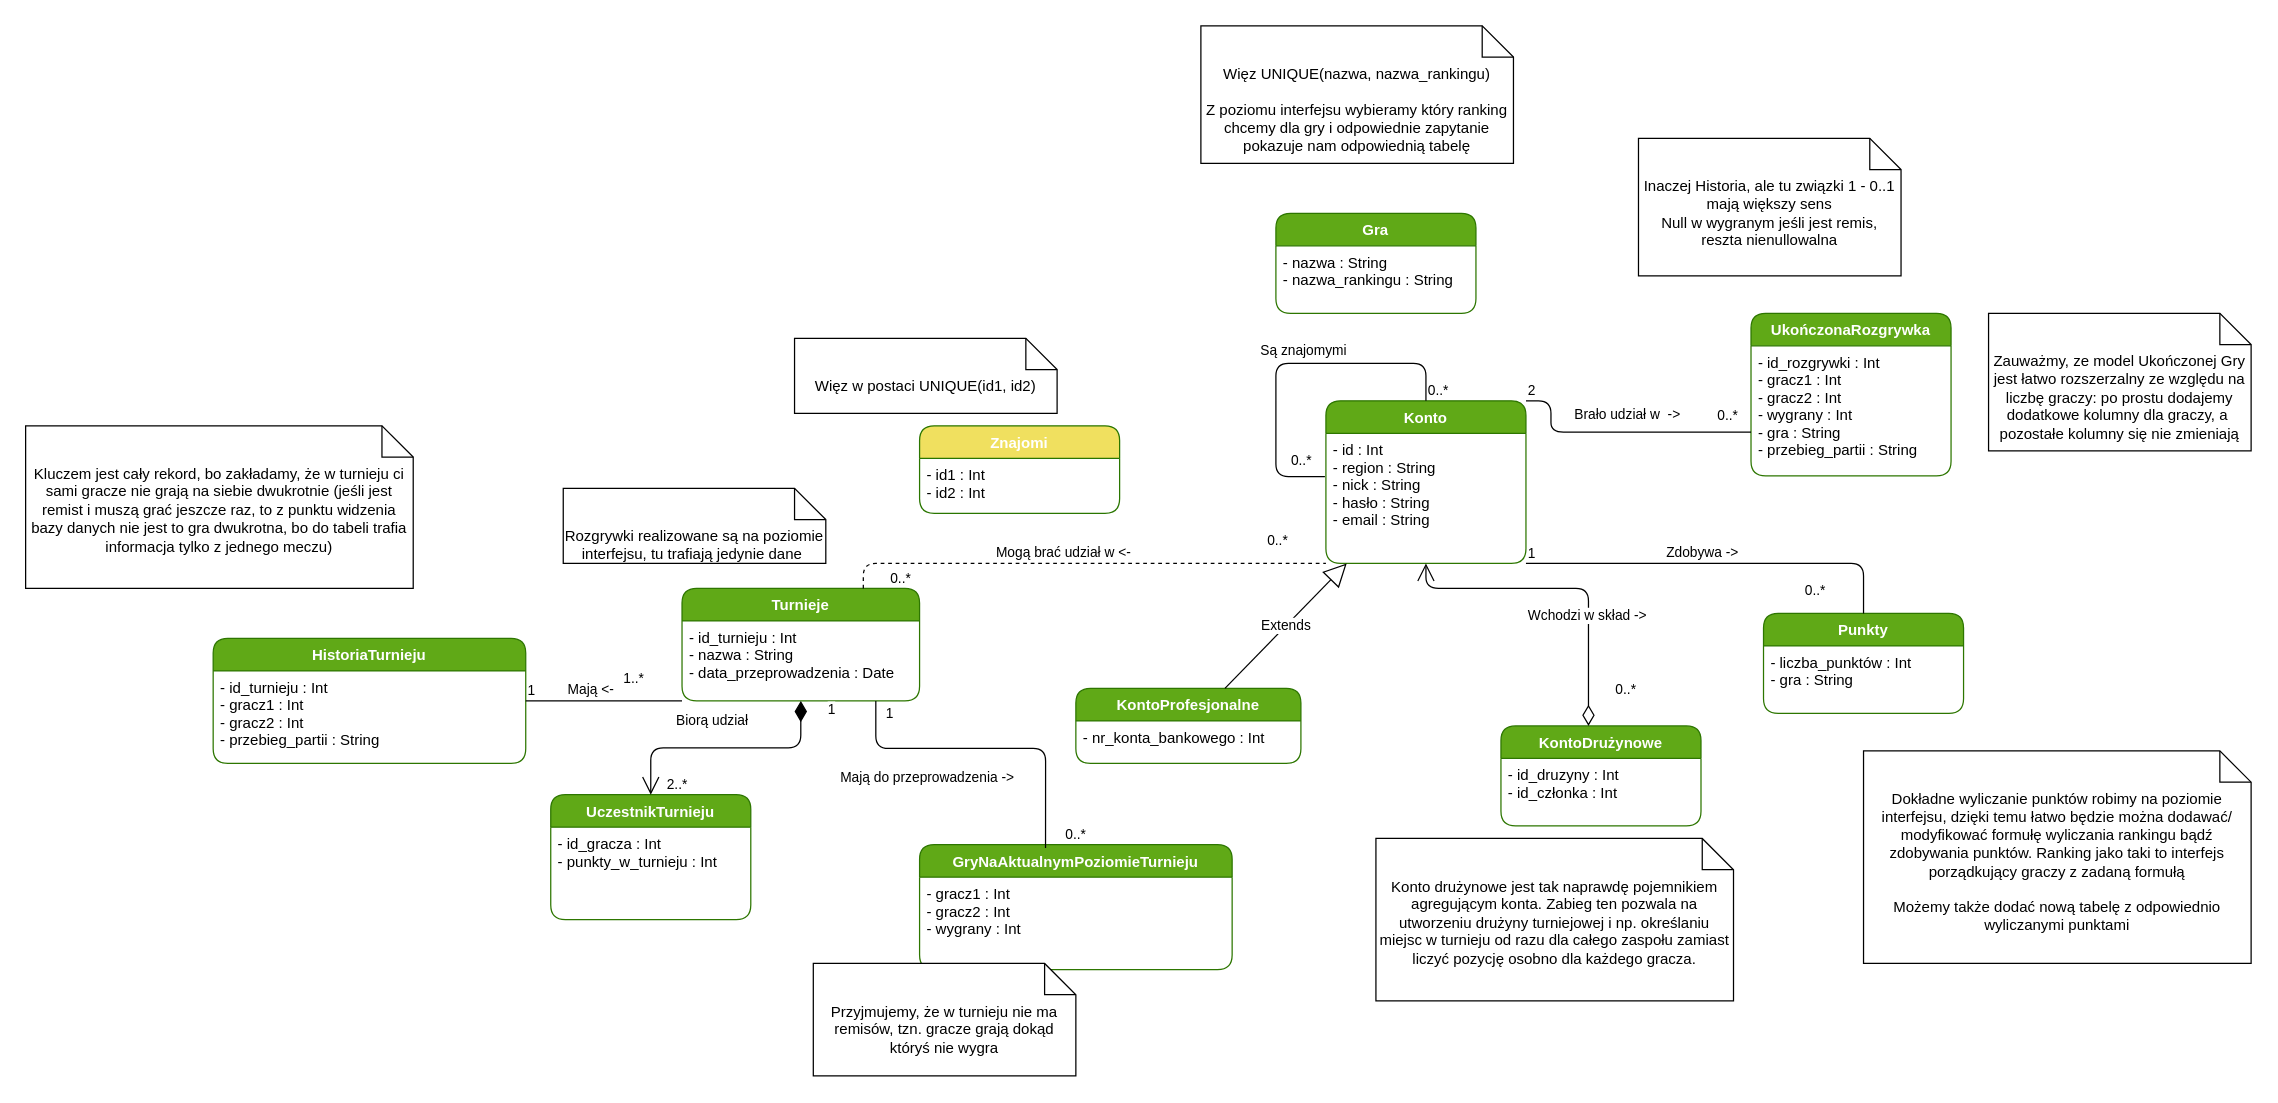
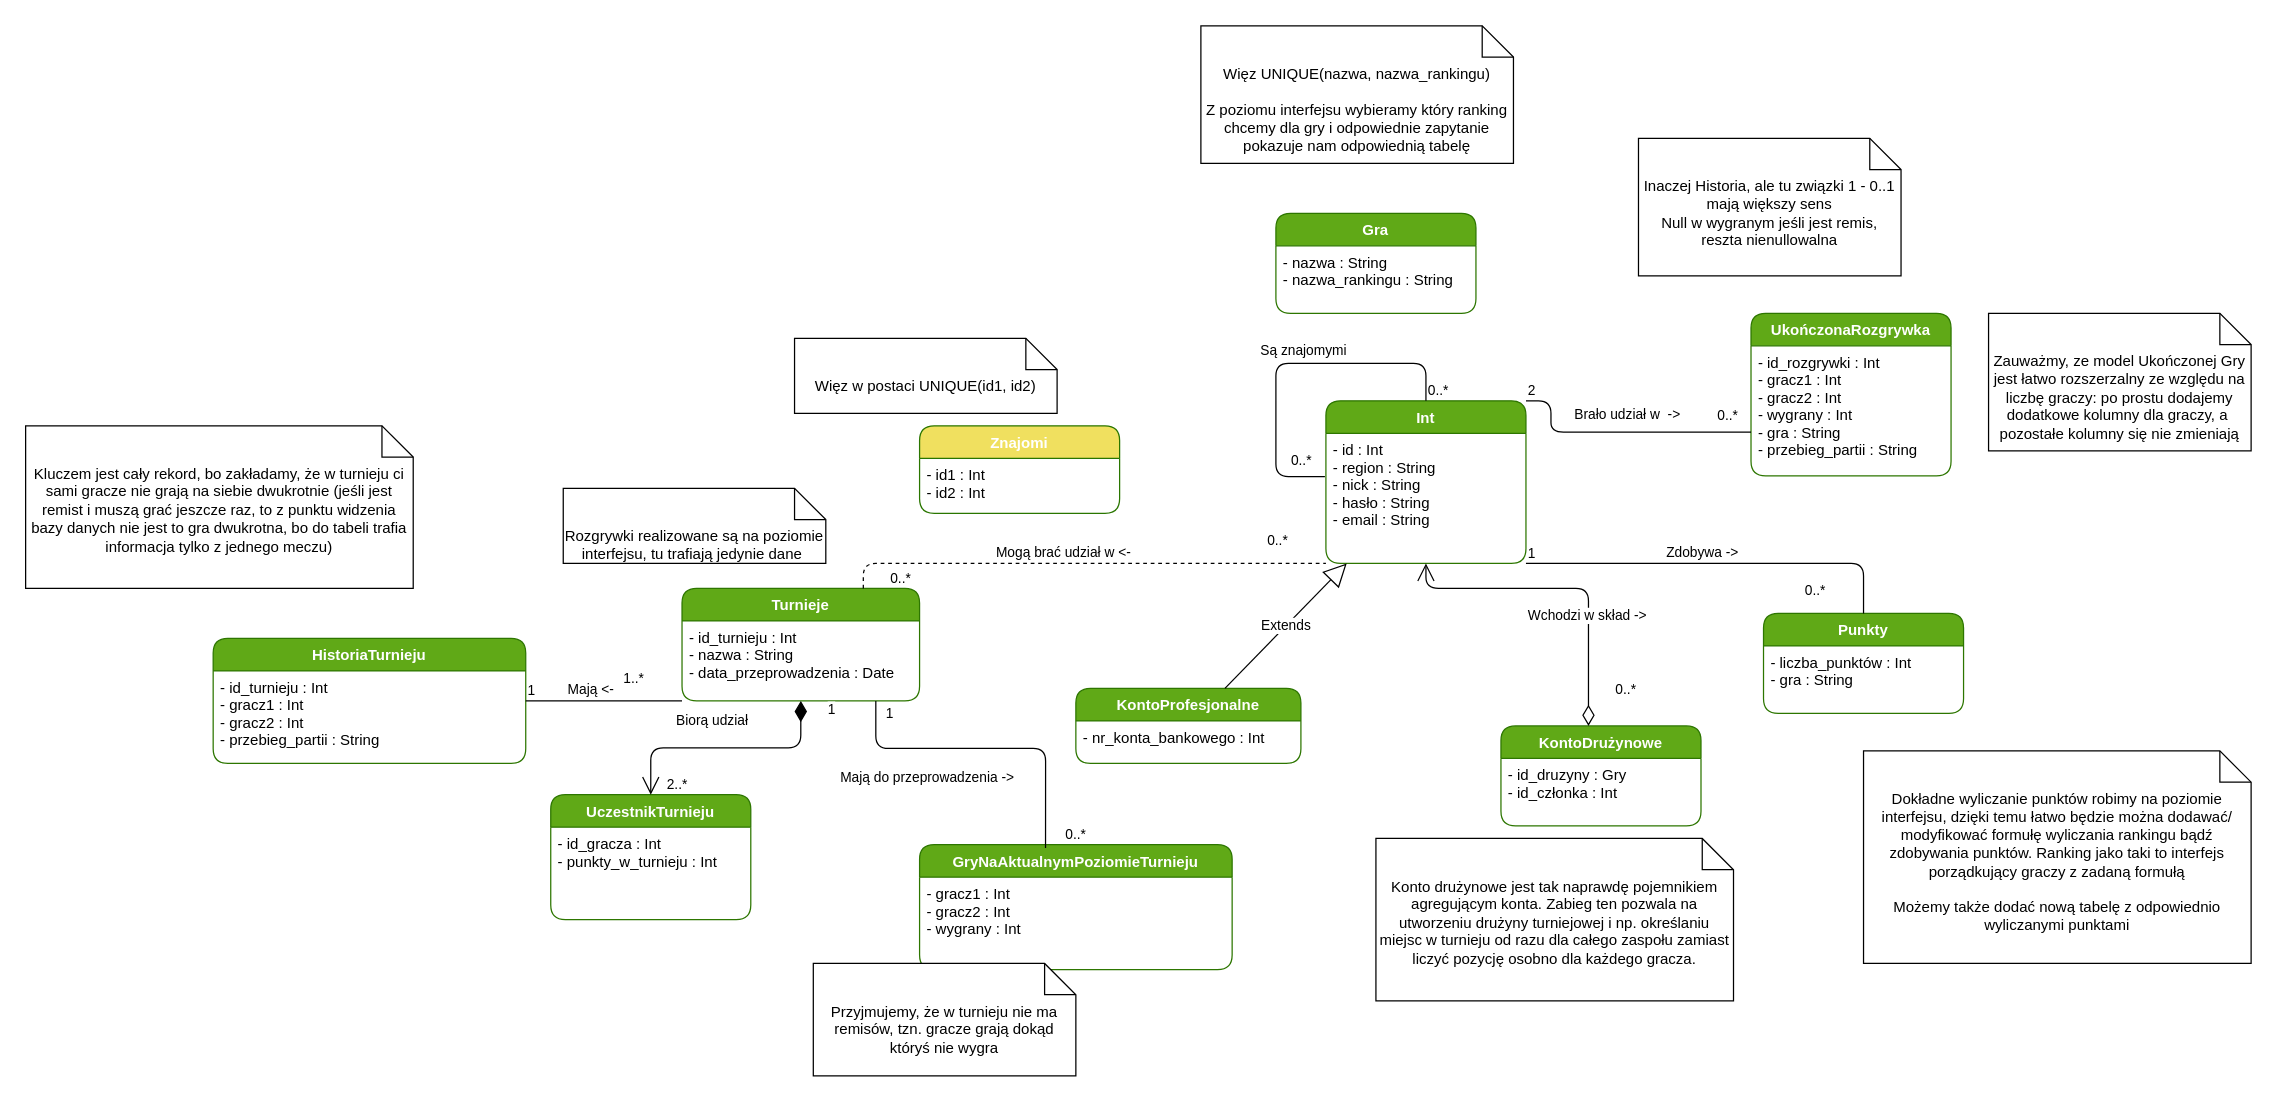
node "Konto": label "Konto" -> "Int"
node "- id_druzyny : Int - id_członka : Int": label "- id_druzyny : Int - id_członka : Int" -> "- id_druzyny : Gry - id_członka : Int"
